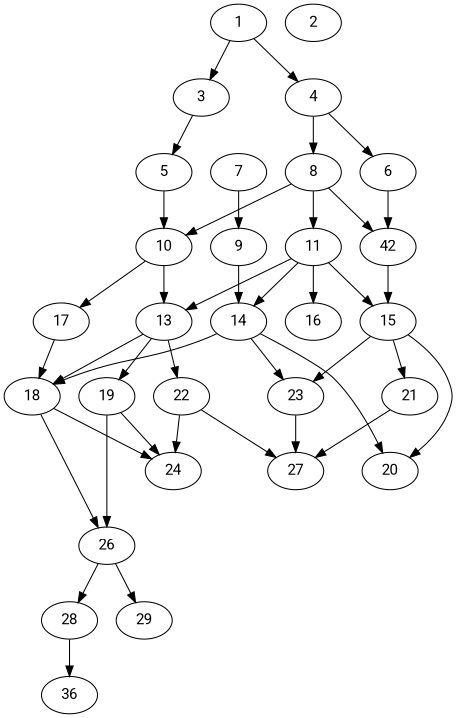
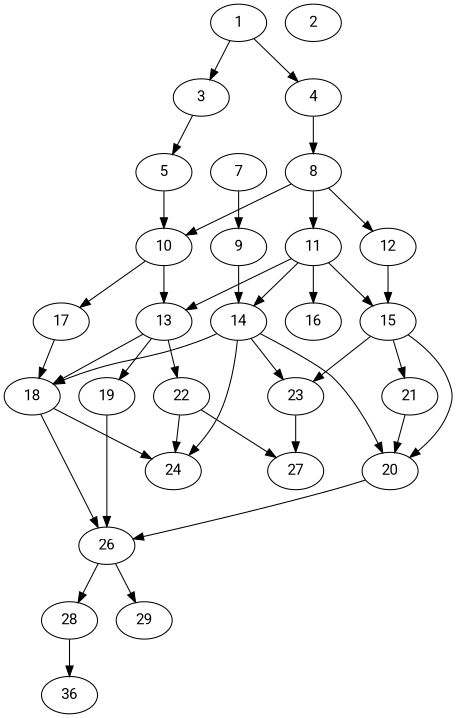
node "6": removed
node "42": label "42" -> "12"
edge "19" -> "24": now "14" -> "24"
edge "21" -> "27": now "21" -> "20"
edge "20" -> "26": added
